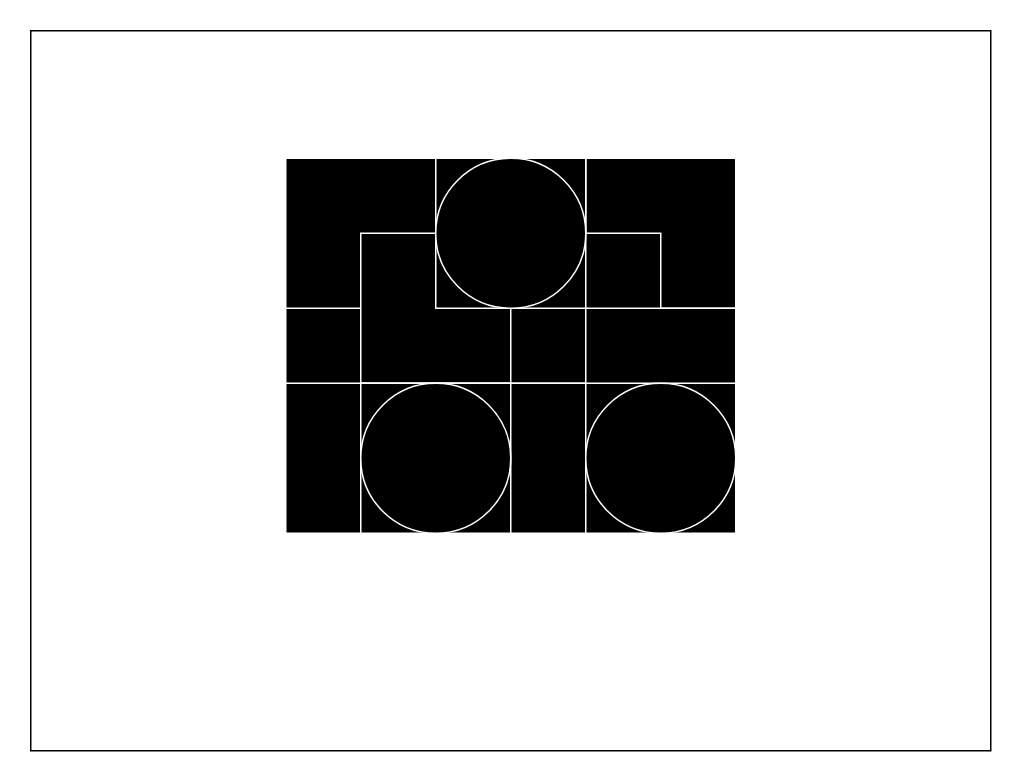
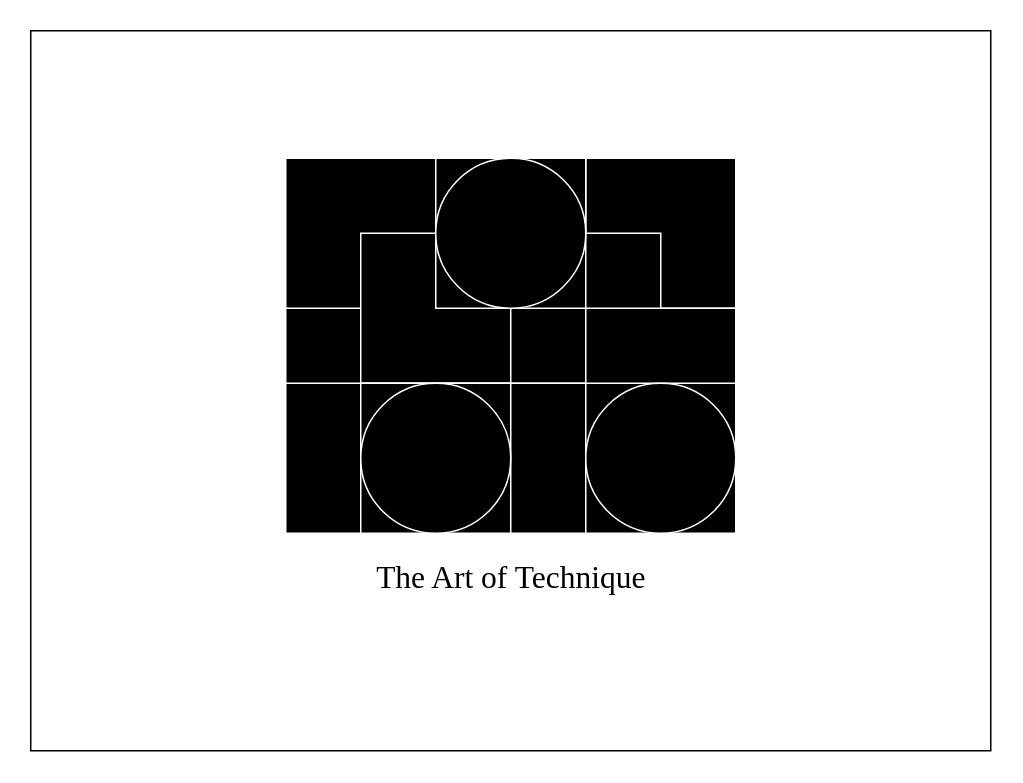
node "The Art of Technique": added
